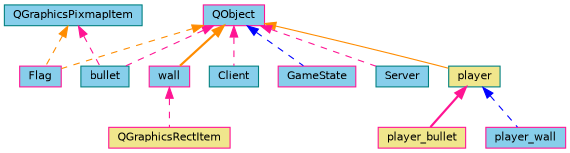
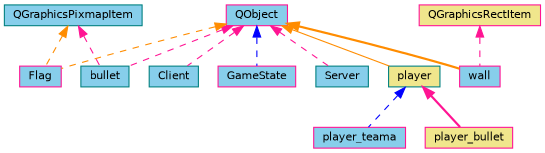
edge "QGraphicsRectItem" -> "wall": reversed
node "player_wall": label "player_wall" -> "player_teama"
